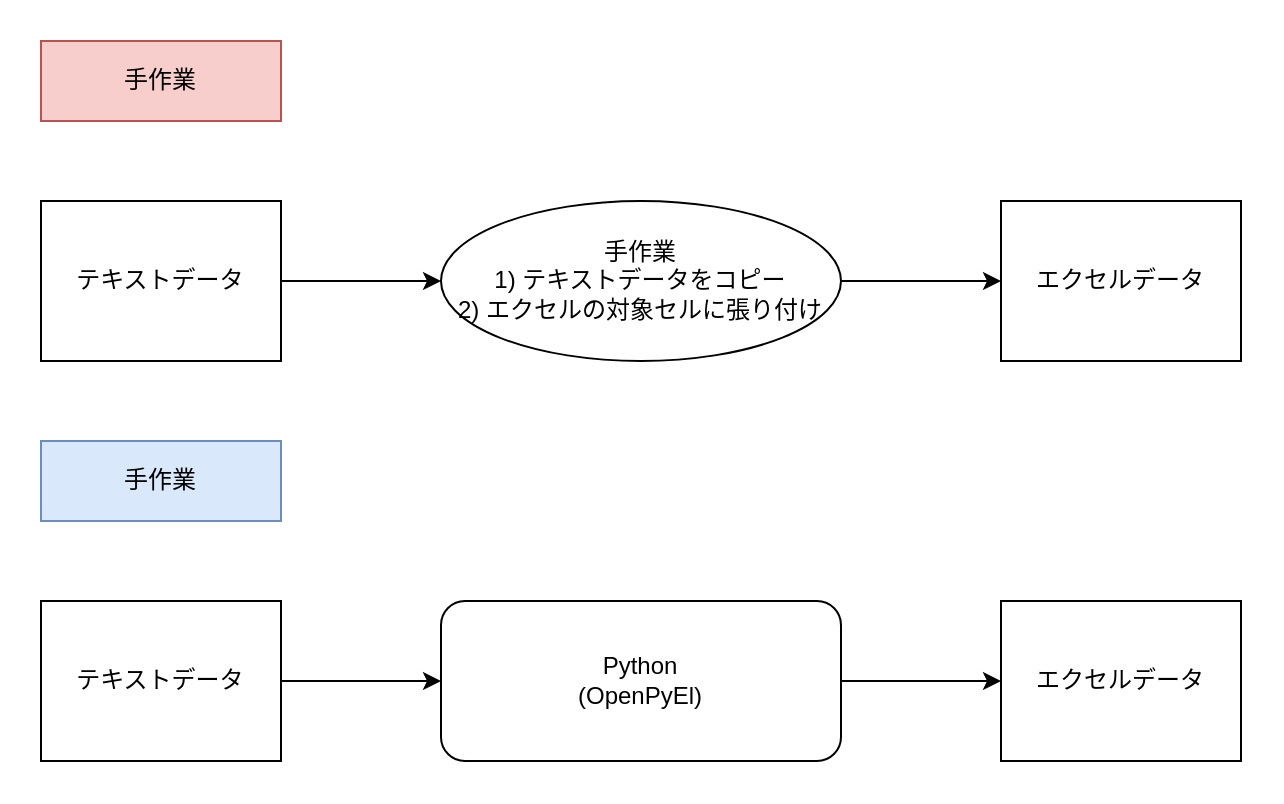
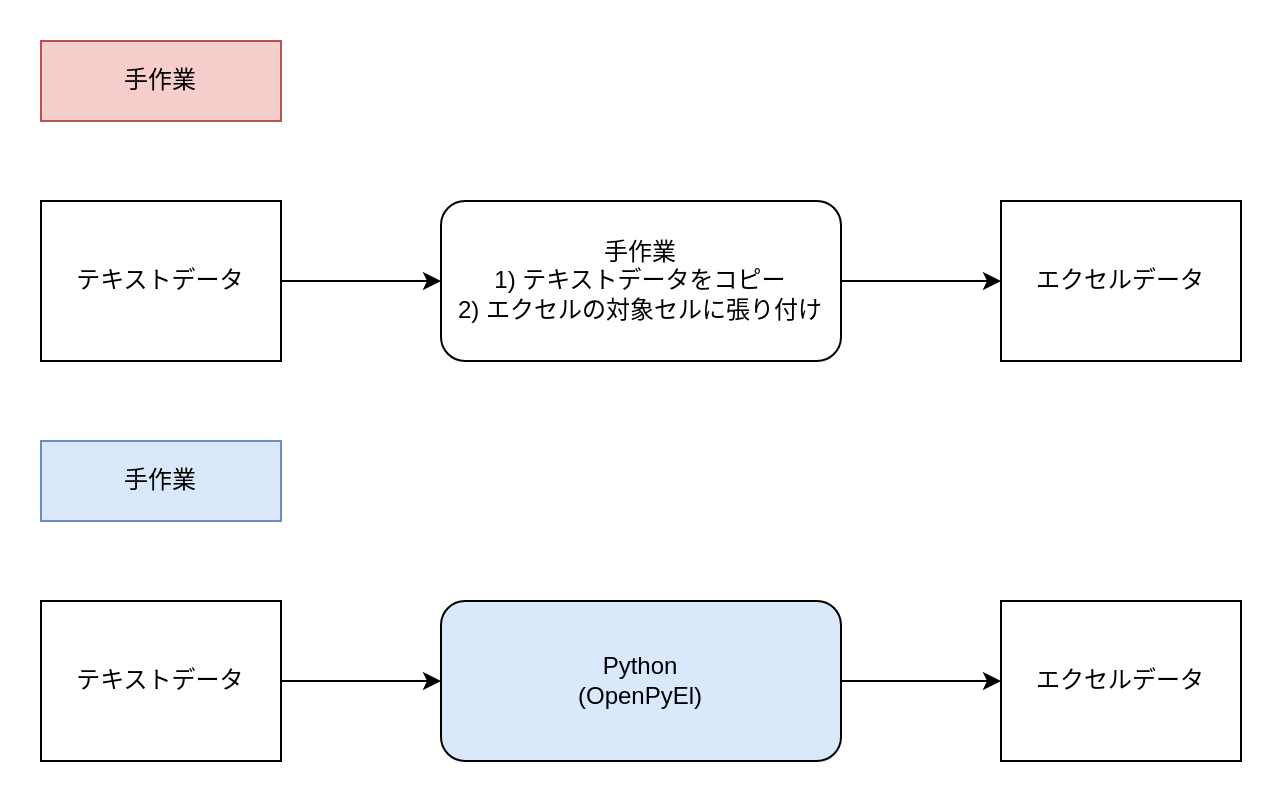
node "手作業 1) テキストデータをコピー 2) エクセルの対象セルに張り付け": shape ellipse -> rounded rectangle
node "Python (OpenPyEl)": fillcolor #ffffff -> #dae8fc
